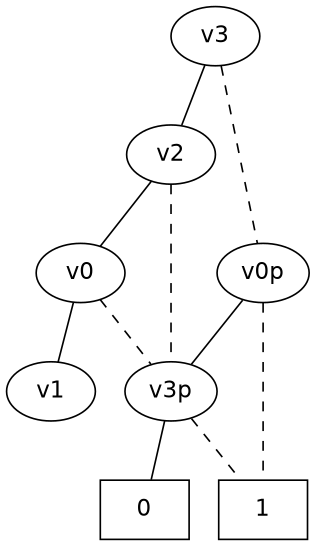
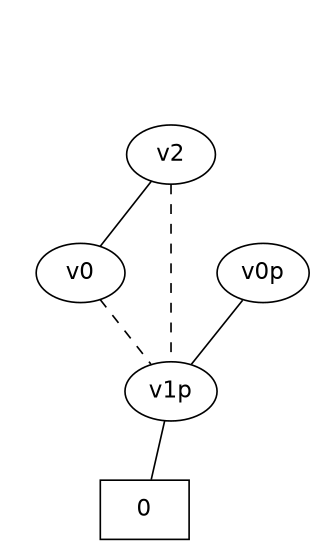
node "v3": removed
node "v1": removed
node "v3p": label "v3p" -> "v1p"
node "1": removed
